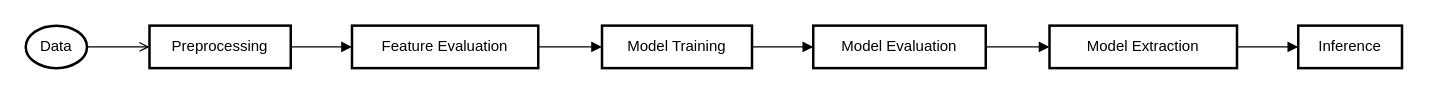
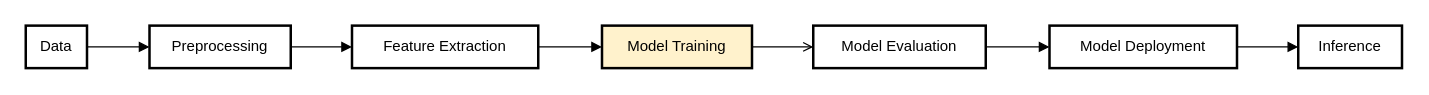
node "Data": shape ellipse -> rectangle
edge "Data" -> "Preprocessing": arrowhead open -> block
node "Feature Evaluation": label "Feature Evaluation" -> "Feature Extraction"
node "Model Training": fillcolor #ffffff -> #fff2cc
edge "Model Training" -> "Model Evaluation": arrowhead block -> open
node "Model Extraction": label "Model Extraction" -> "Model Deployment"
